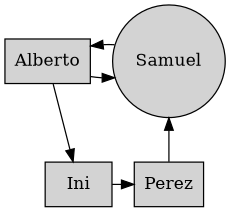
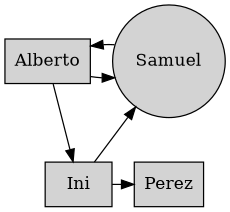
edge "Perez" -> "Samuel": now "Ini" -> "Samuel"
